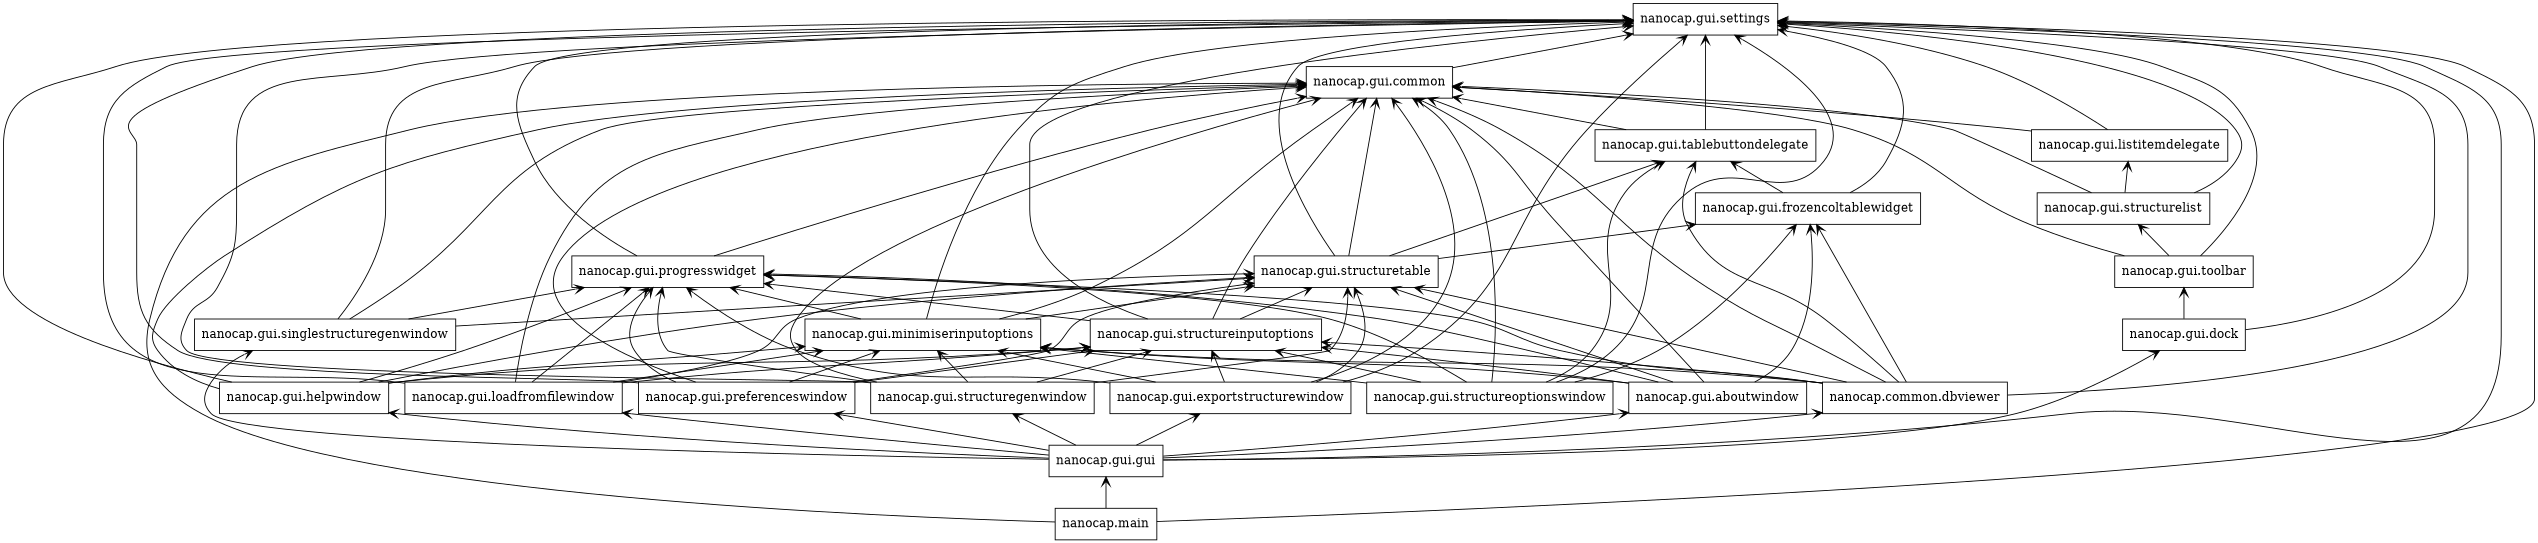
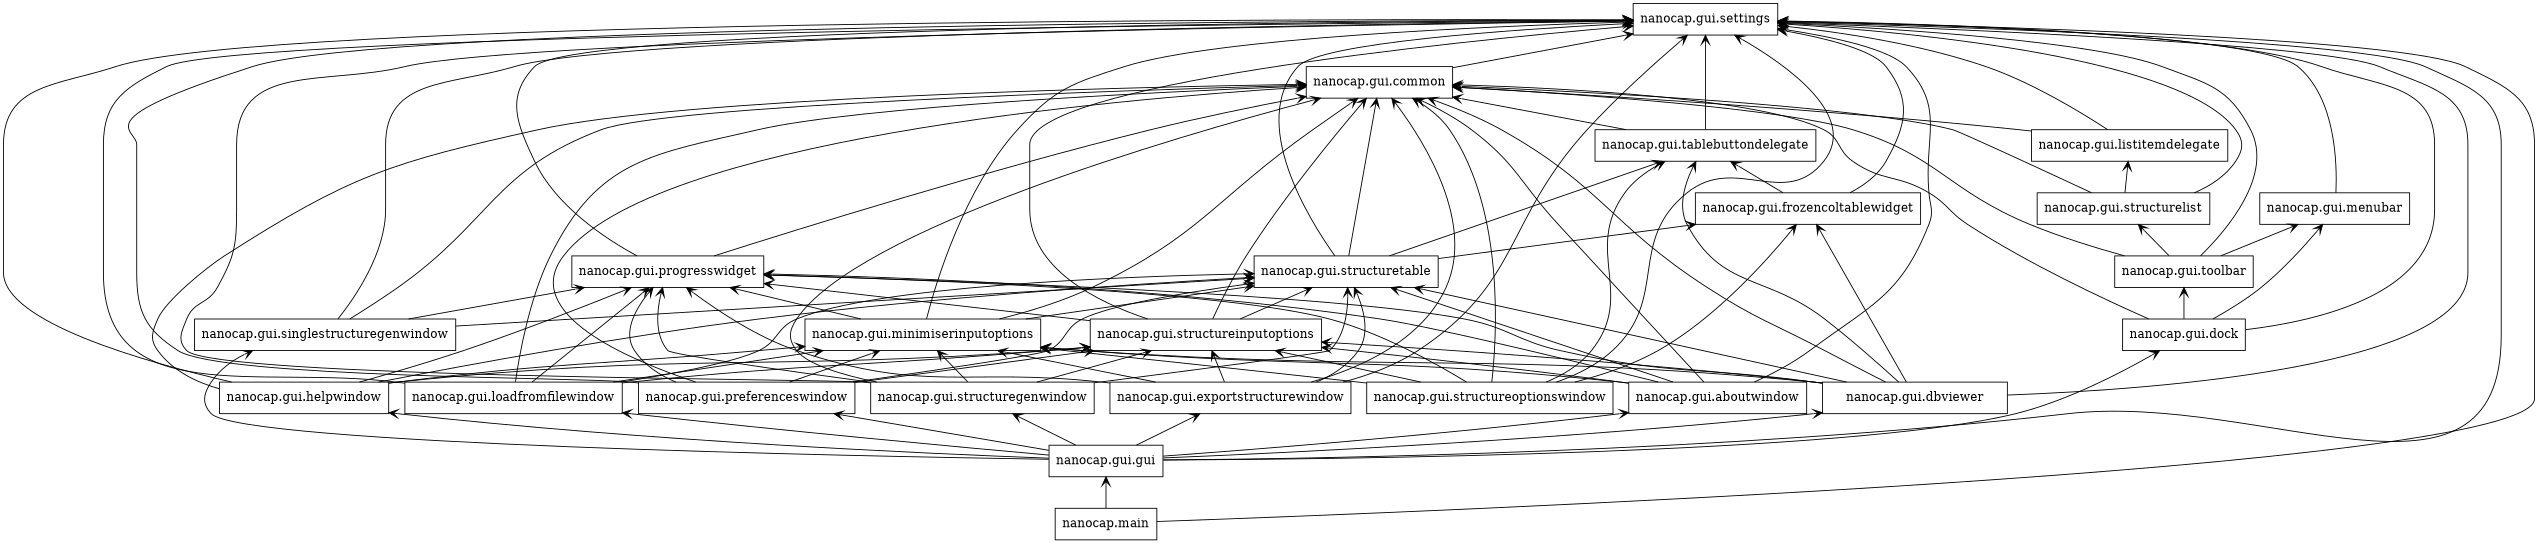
edge "nanocap.main" -> "nanocap.gui.common": now "nanocap.gui.dock" -> "nanocap.gui.common"
node "nanocap.gui.menubar": added
edge "nanocap.gui.aboutwindow" -> "nanocap.gui.frozencoltablewidget": now "nanocap.gui.aboutwindow" -> "nanocap.gui.settings"
node "nanocap.common.dbviewer": label "nanocap.common.dbviewer" -> "nanocap.gui.dbviewer"
